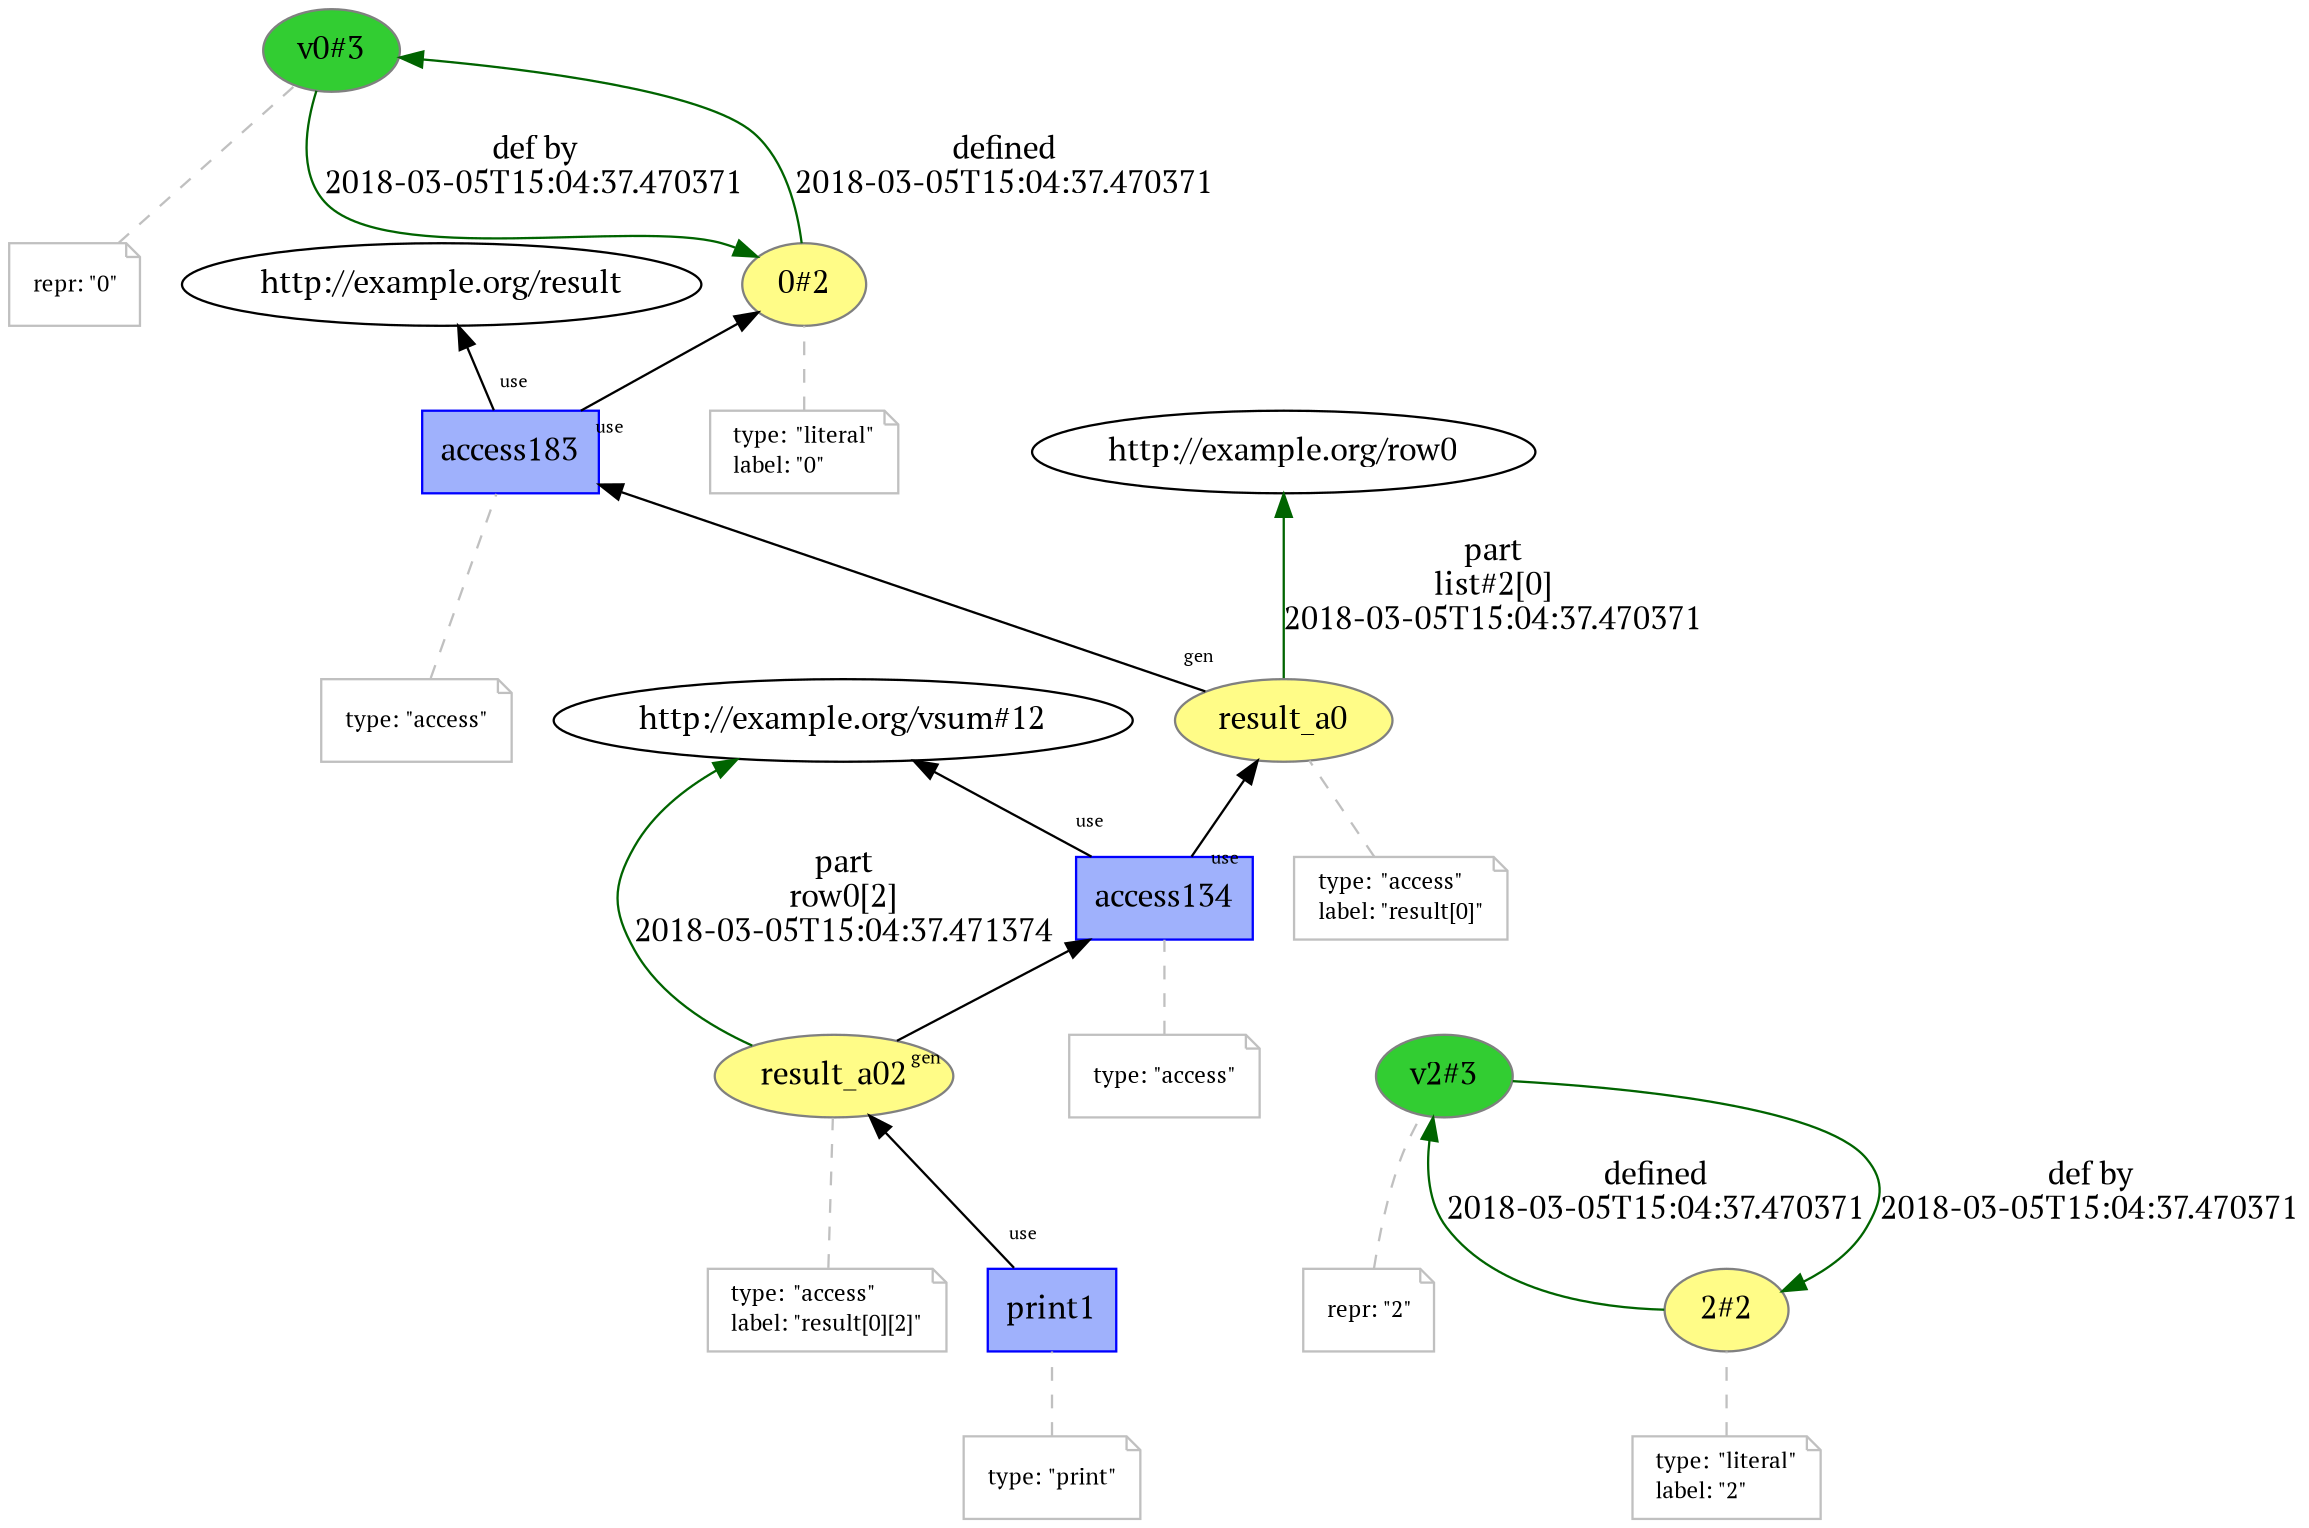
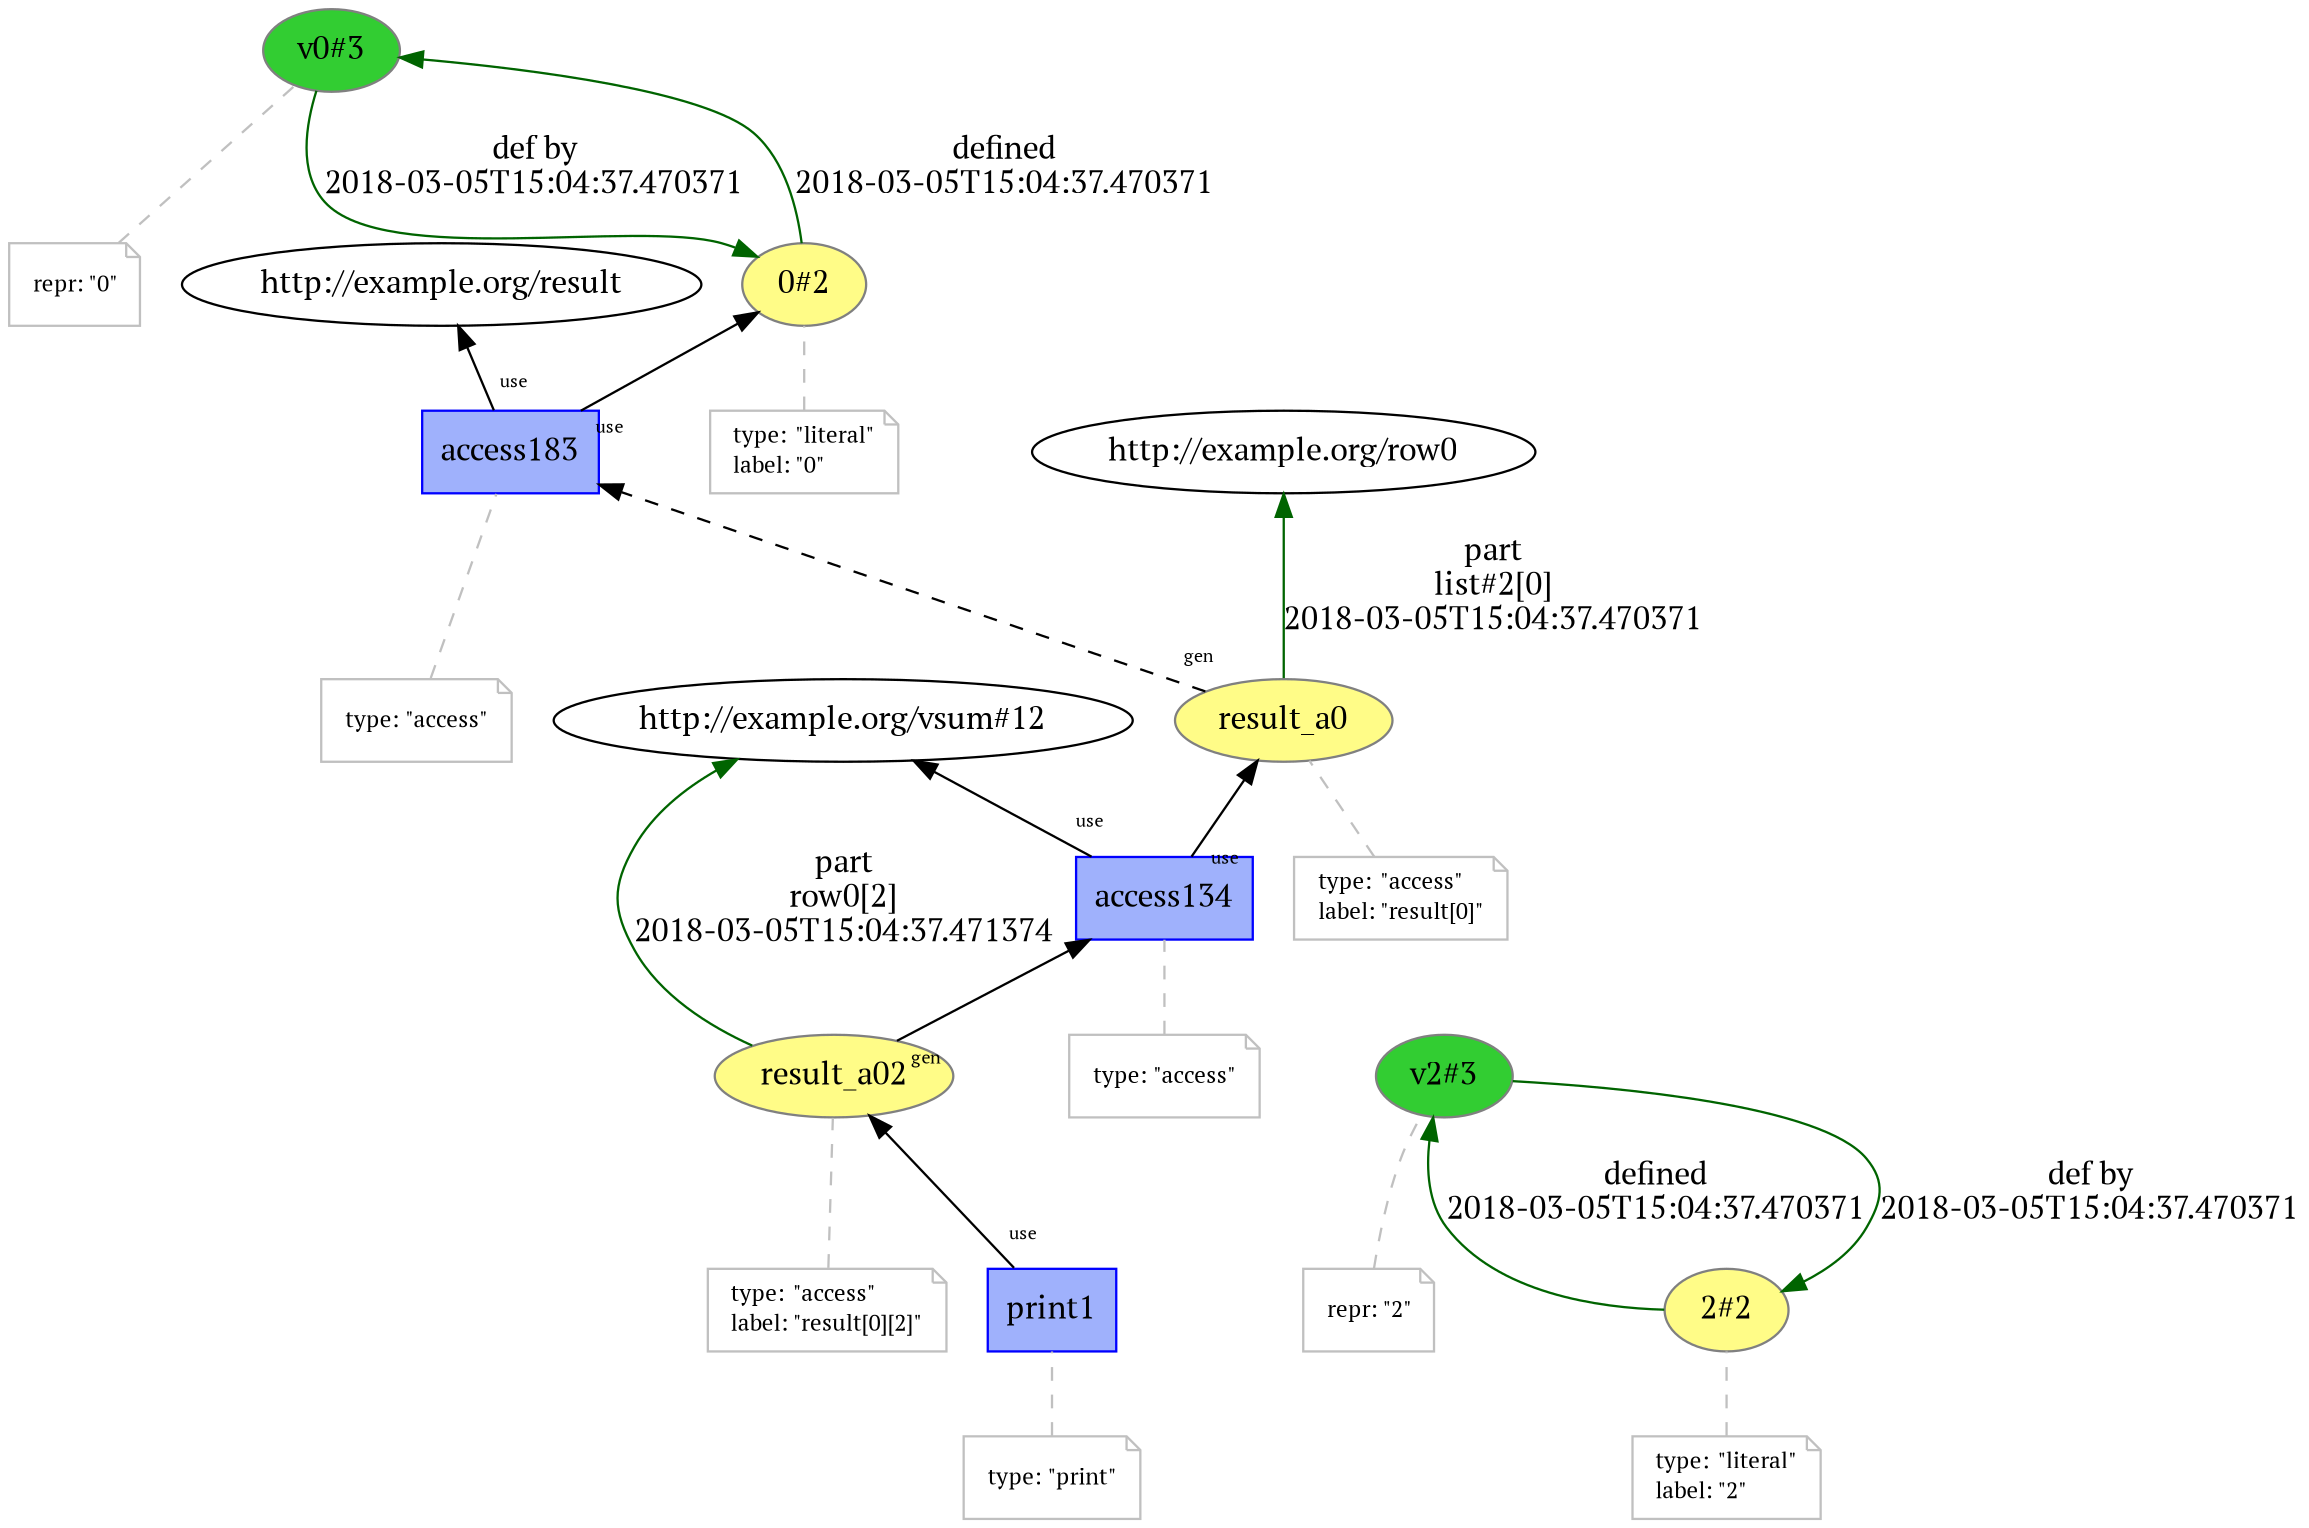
edge "result_a0" -> "access183": style solid -> dashed
